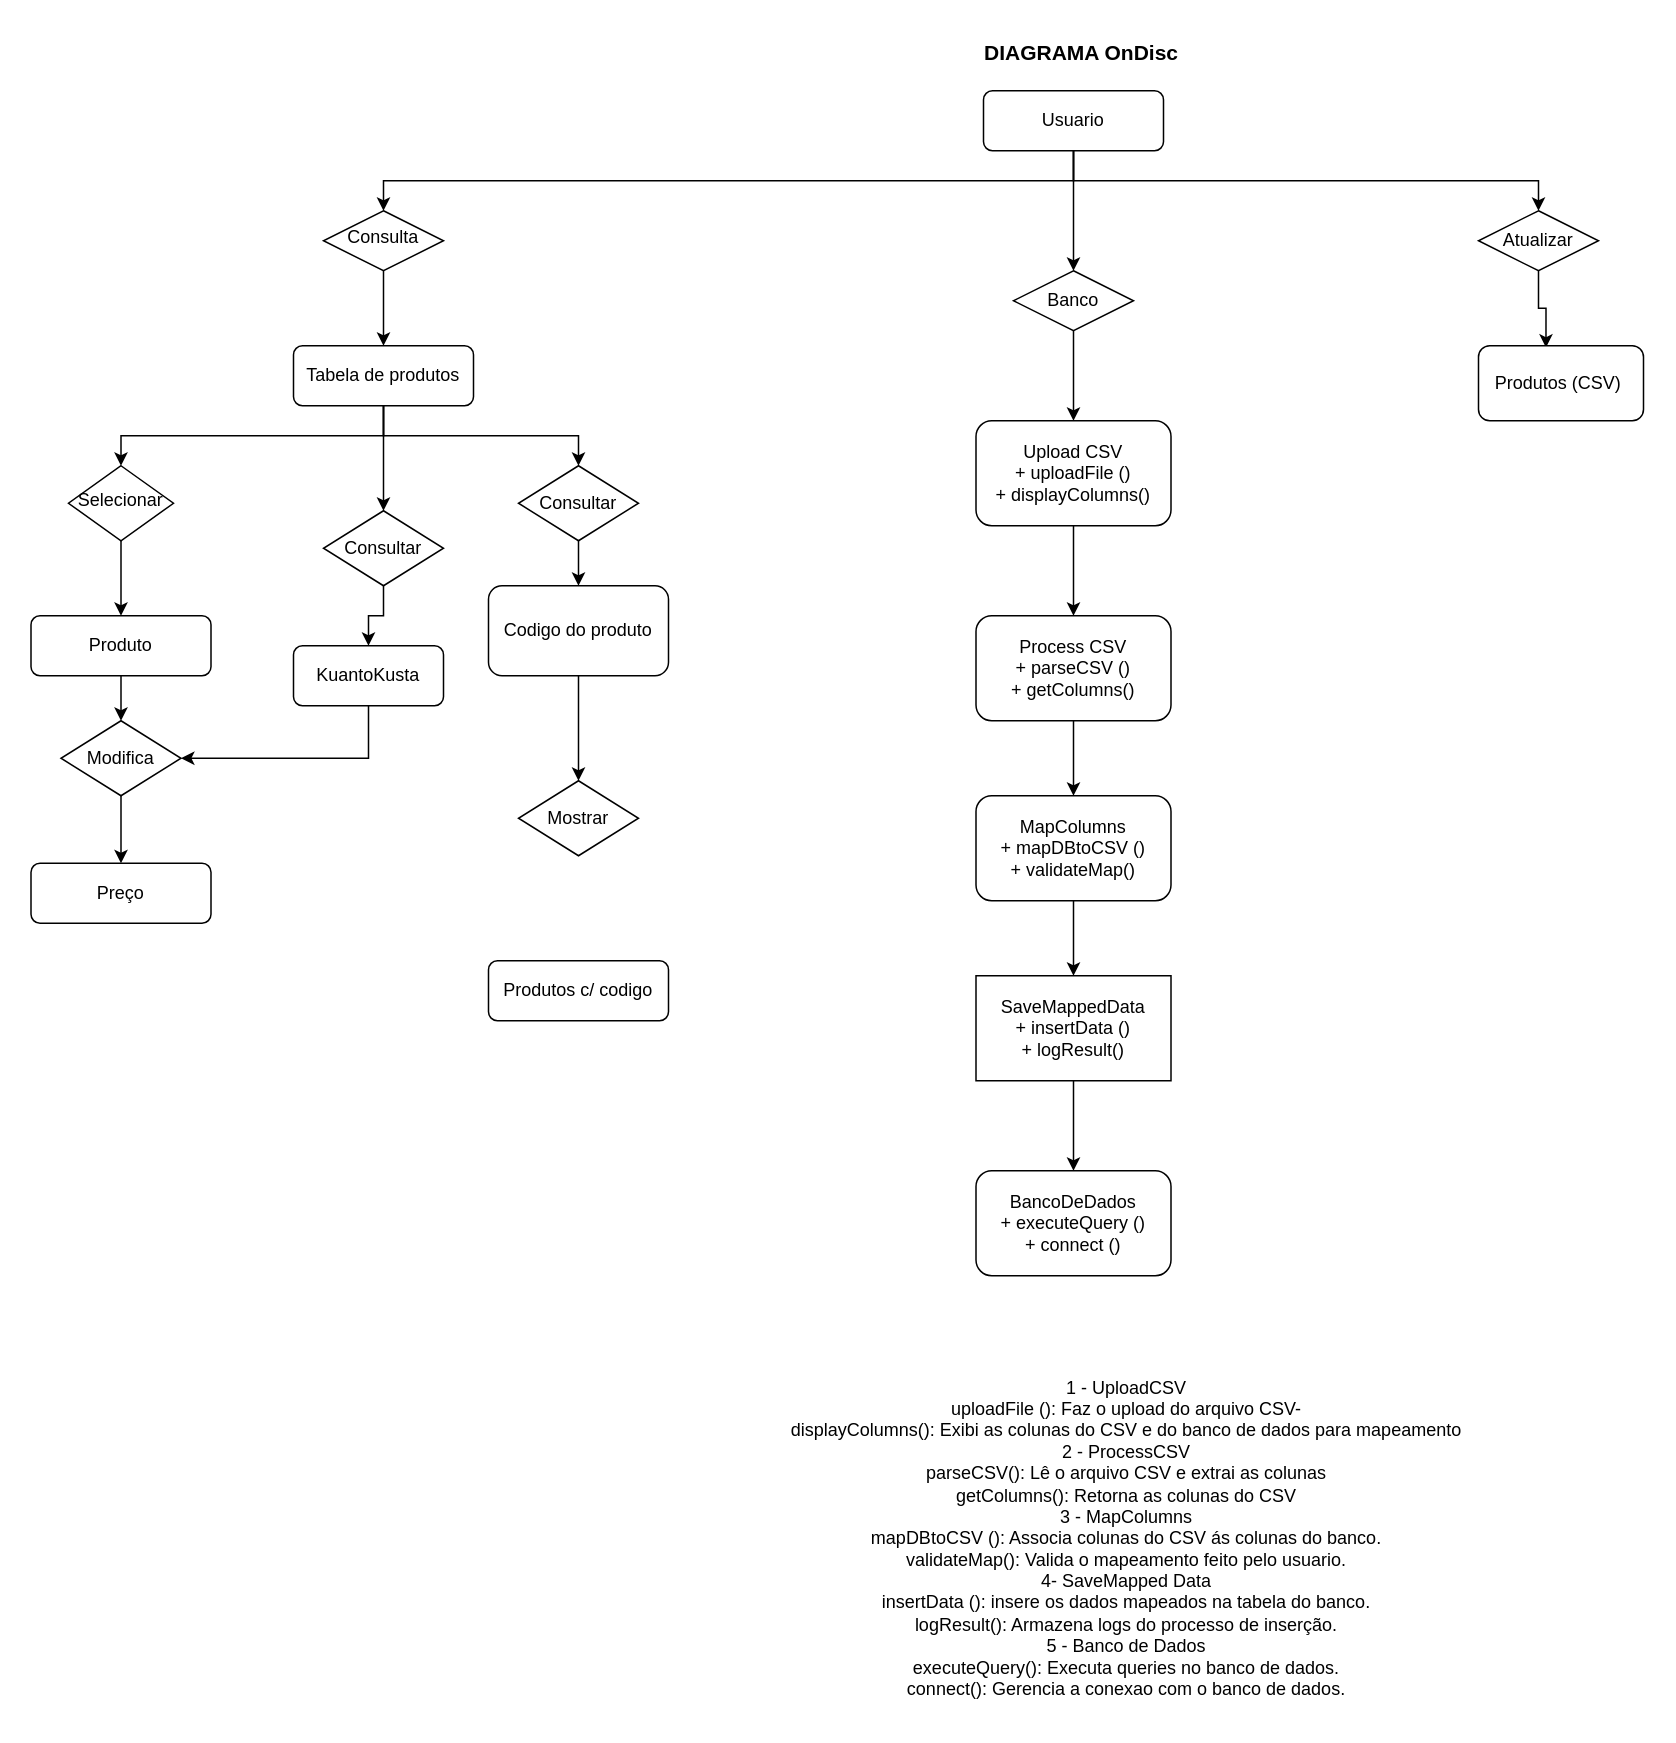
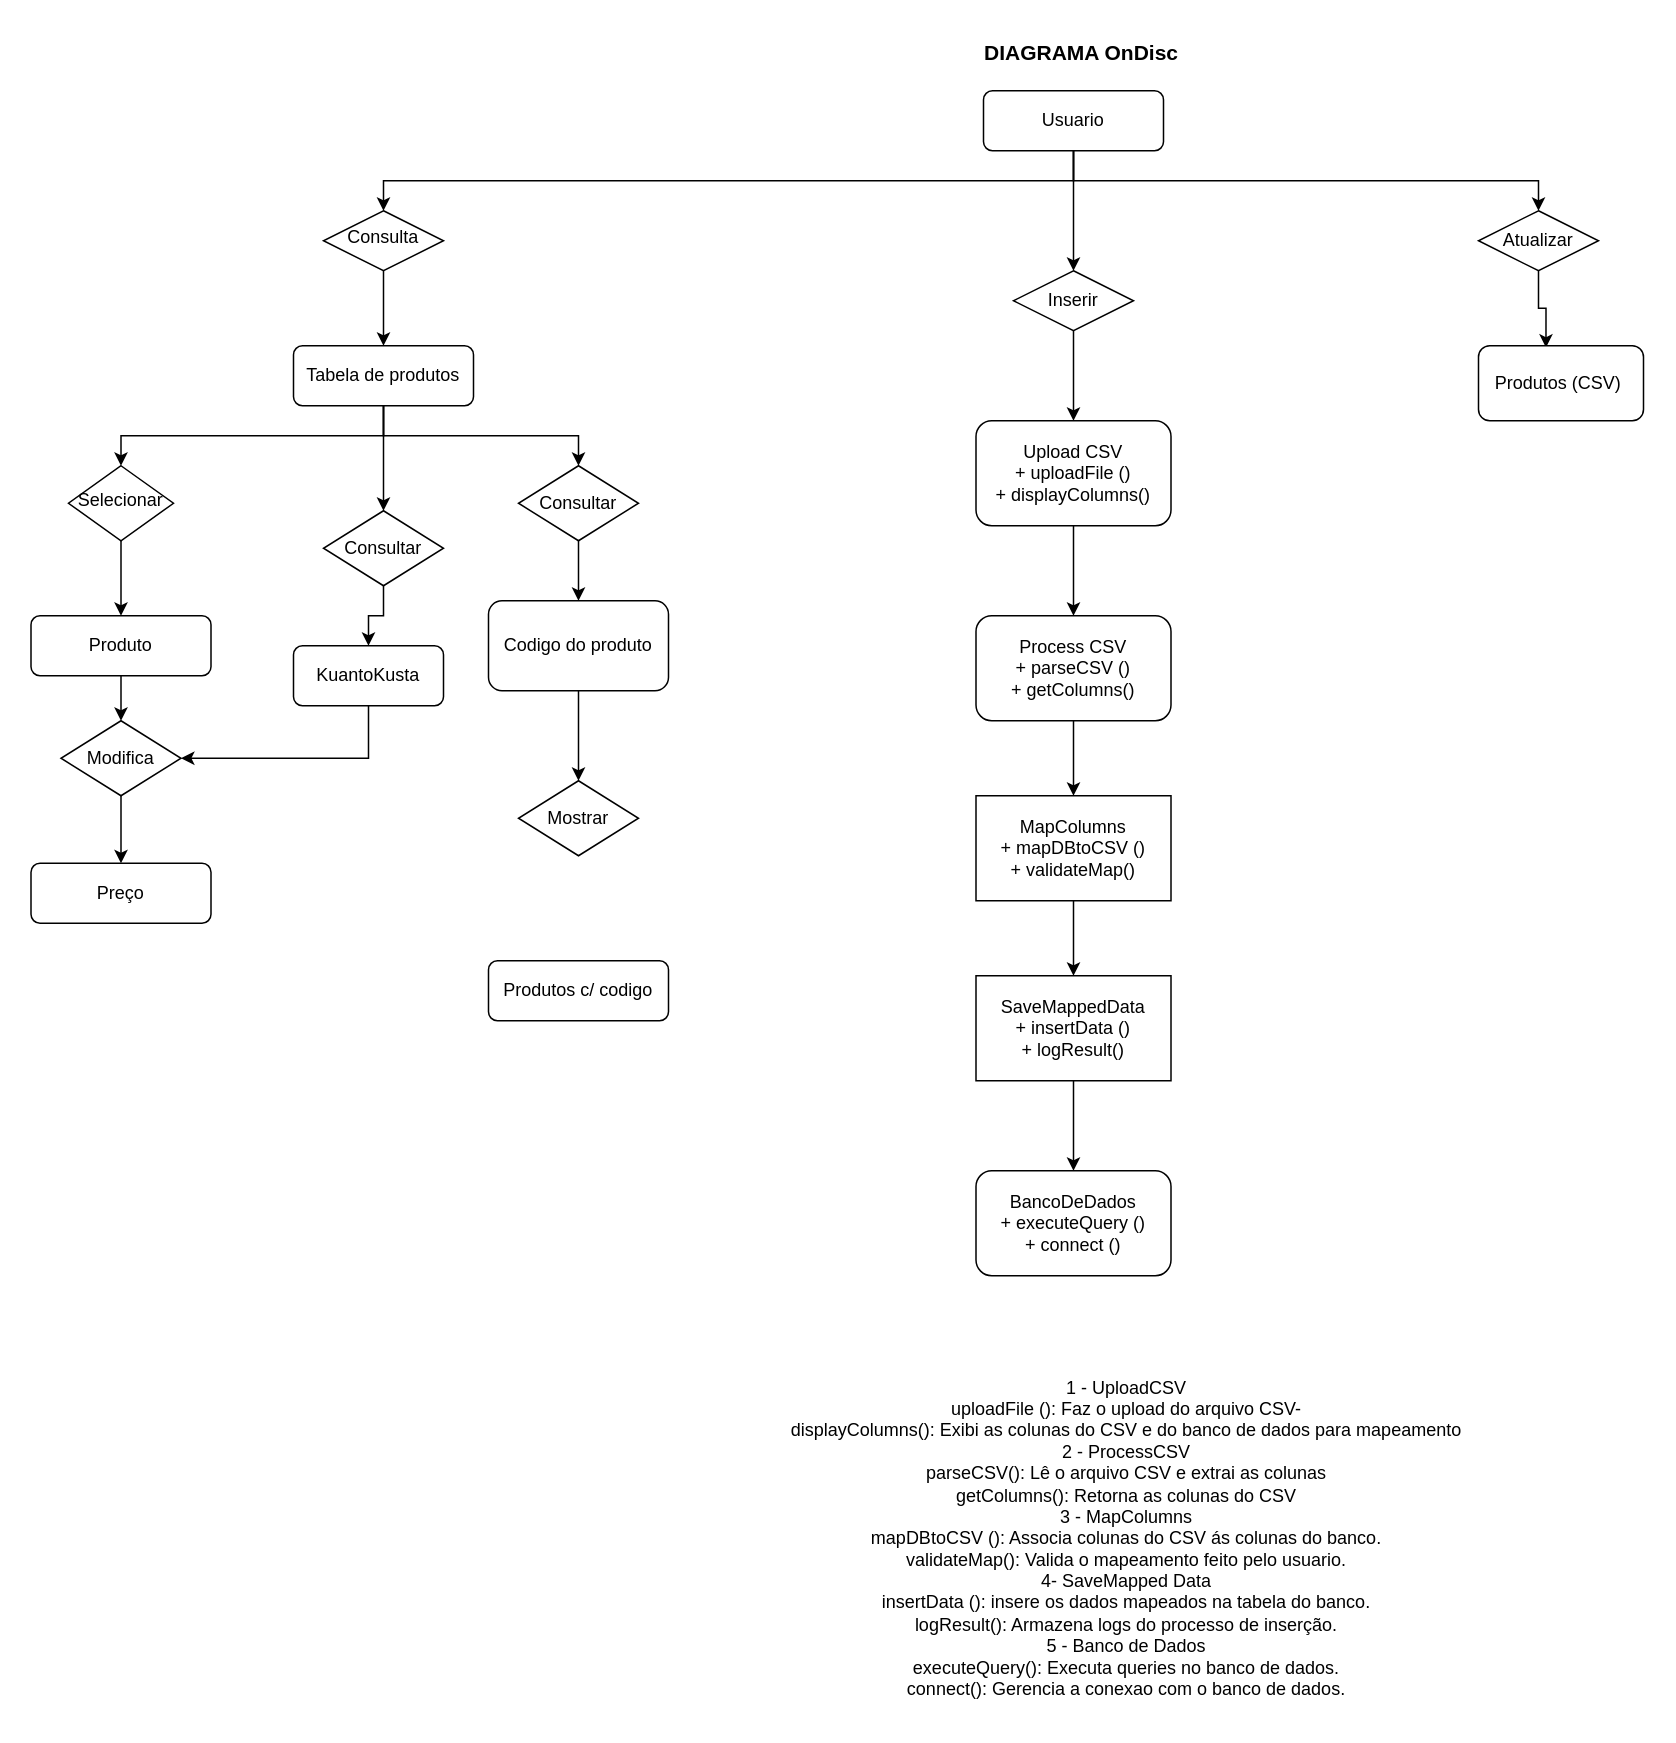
node "Banco": label "Banco" -> "Inserir"
node "Codigo do produto": moved (578, 631) -> (578, 646)
node "MapColumns + mapDBtoCSV () + validateMap()": shape rounded rectangle -> rectangle
